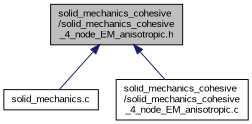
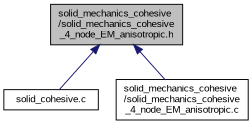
node "solid_mechanics.c": label "solid_mechanics.c" -> "solid_cohesive.c"
